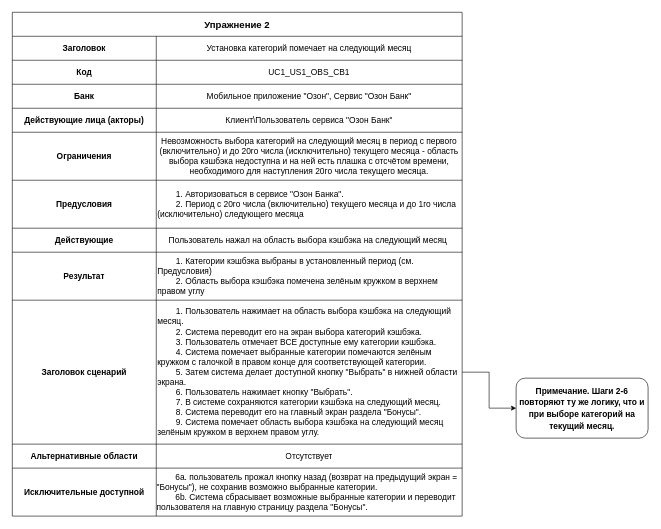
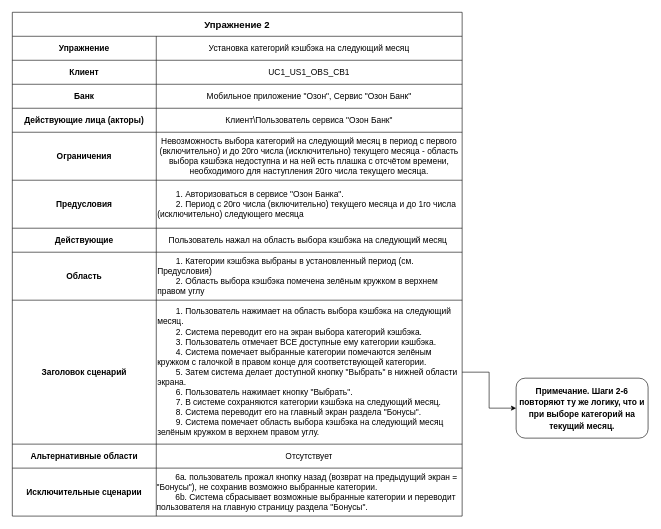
node "Заголовок": label "Заголовок" -> "Упражнение"
node "Установка категорий помечает на следующий месяц": label "Установка категорий помечает на следующий месяц" -> "Установка категорий кэшбэка на следующий месяц"
node "Код": label "Код" -> "Клиент"
node "Результат": label "Результат" -> "Область"
node "Исключительные доступной": label "Исключительные доступной" -> "Исключительные сценарии"
